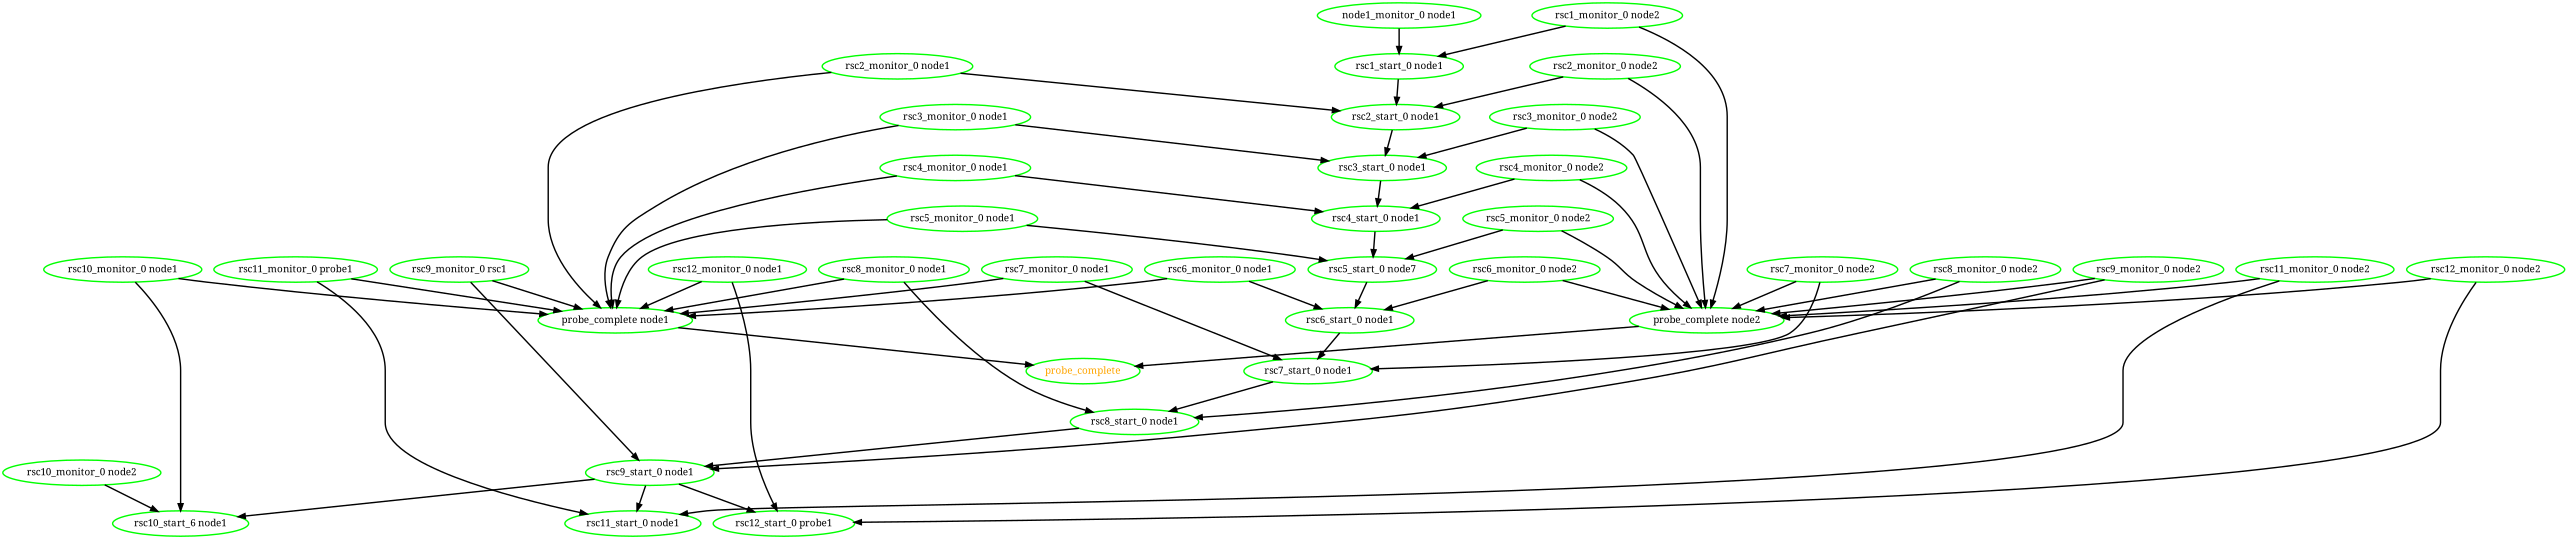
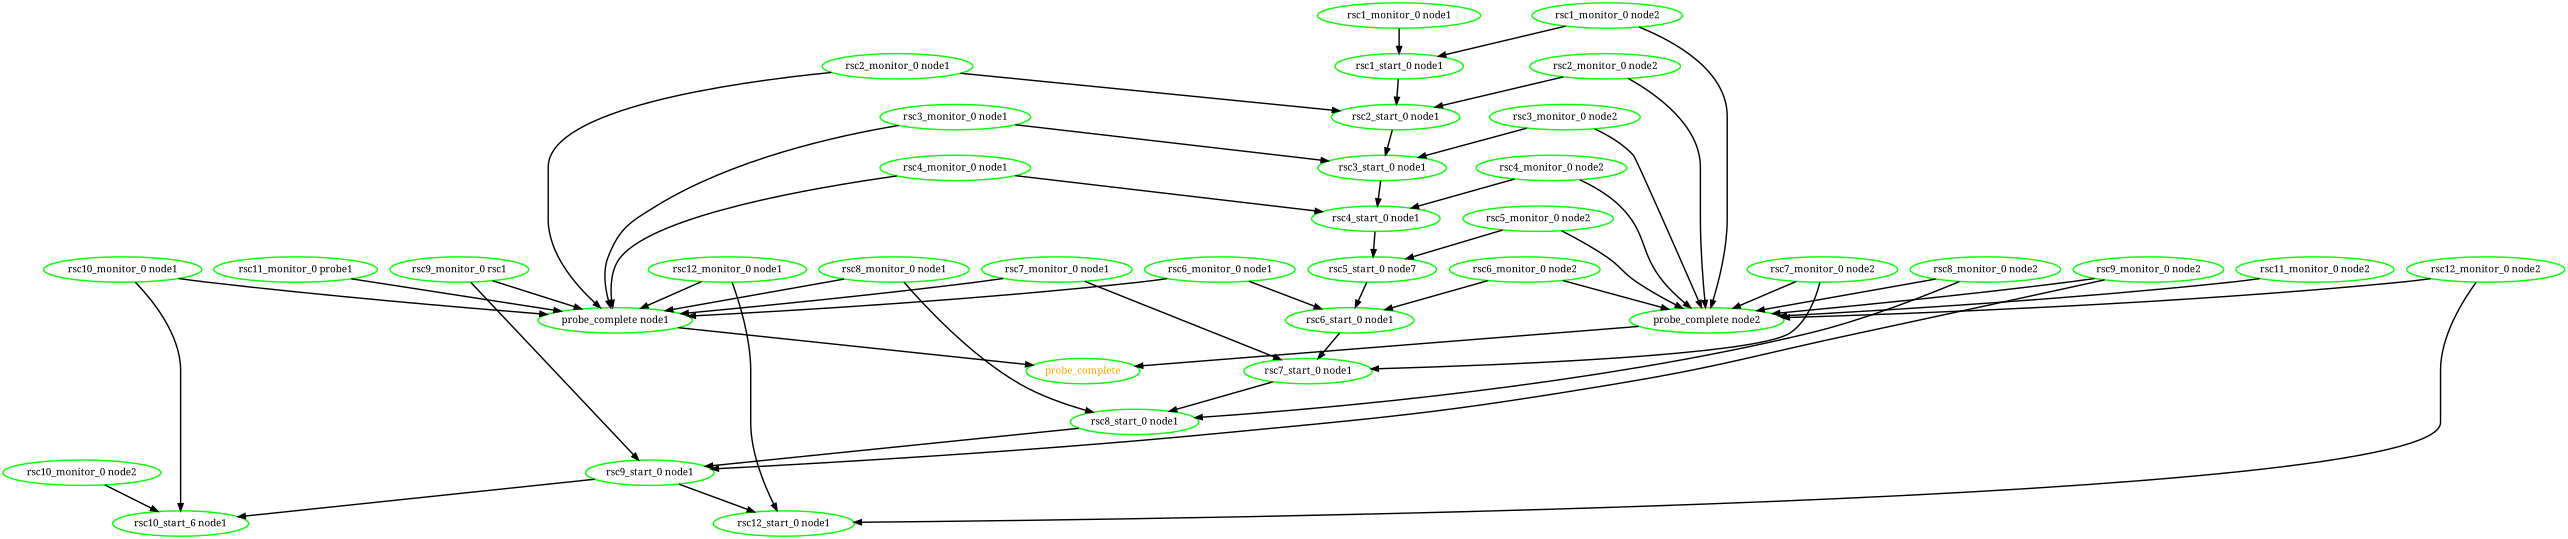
node "node1_monitor_0 node1": label "node1_monitor_0 node1" -> "rsc1_monitor_0 node1"
node "rsc5_monitor_0 node1": removed
node "rsc11_start_0 node1": removed
node "rsc12_start_0 probe1": label "rsc12_start_0 probe1" -> "rsc12_start_0 node1"
